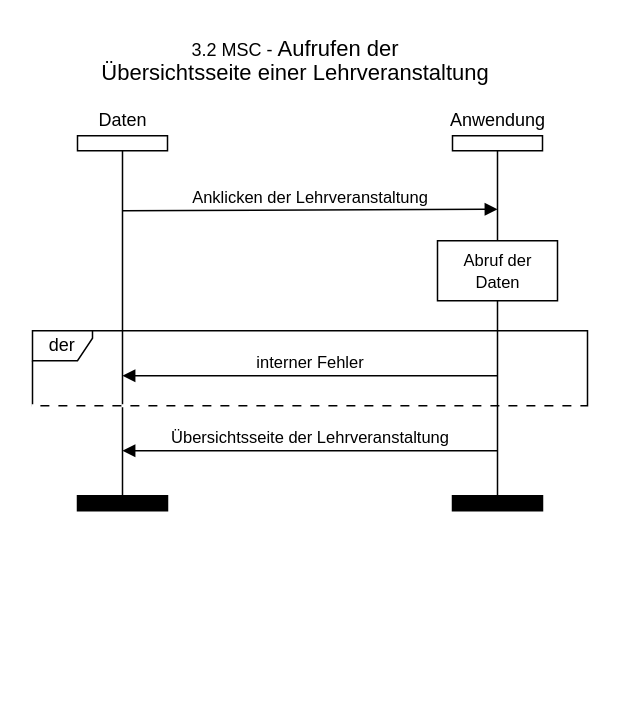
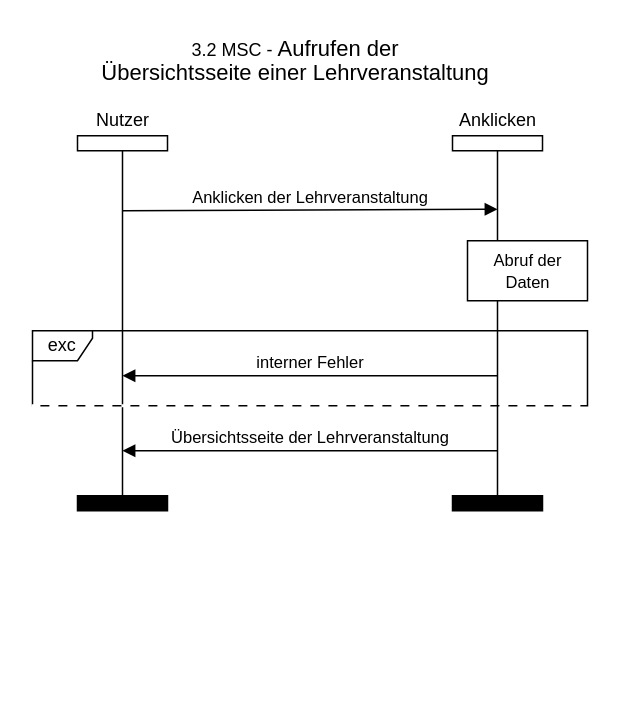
node "Daten": label "Daten" -> "Nutzer"
node "Anwendung": label "Anwendung" -> "Anklicken"
node "Abruf der Daten": moved (497, 271) -> (527, 271)
node "der": label "der" -> "exc"
